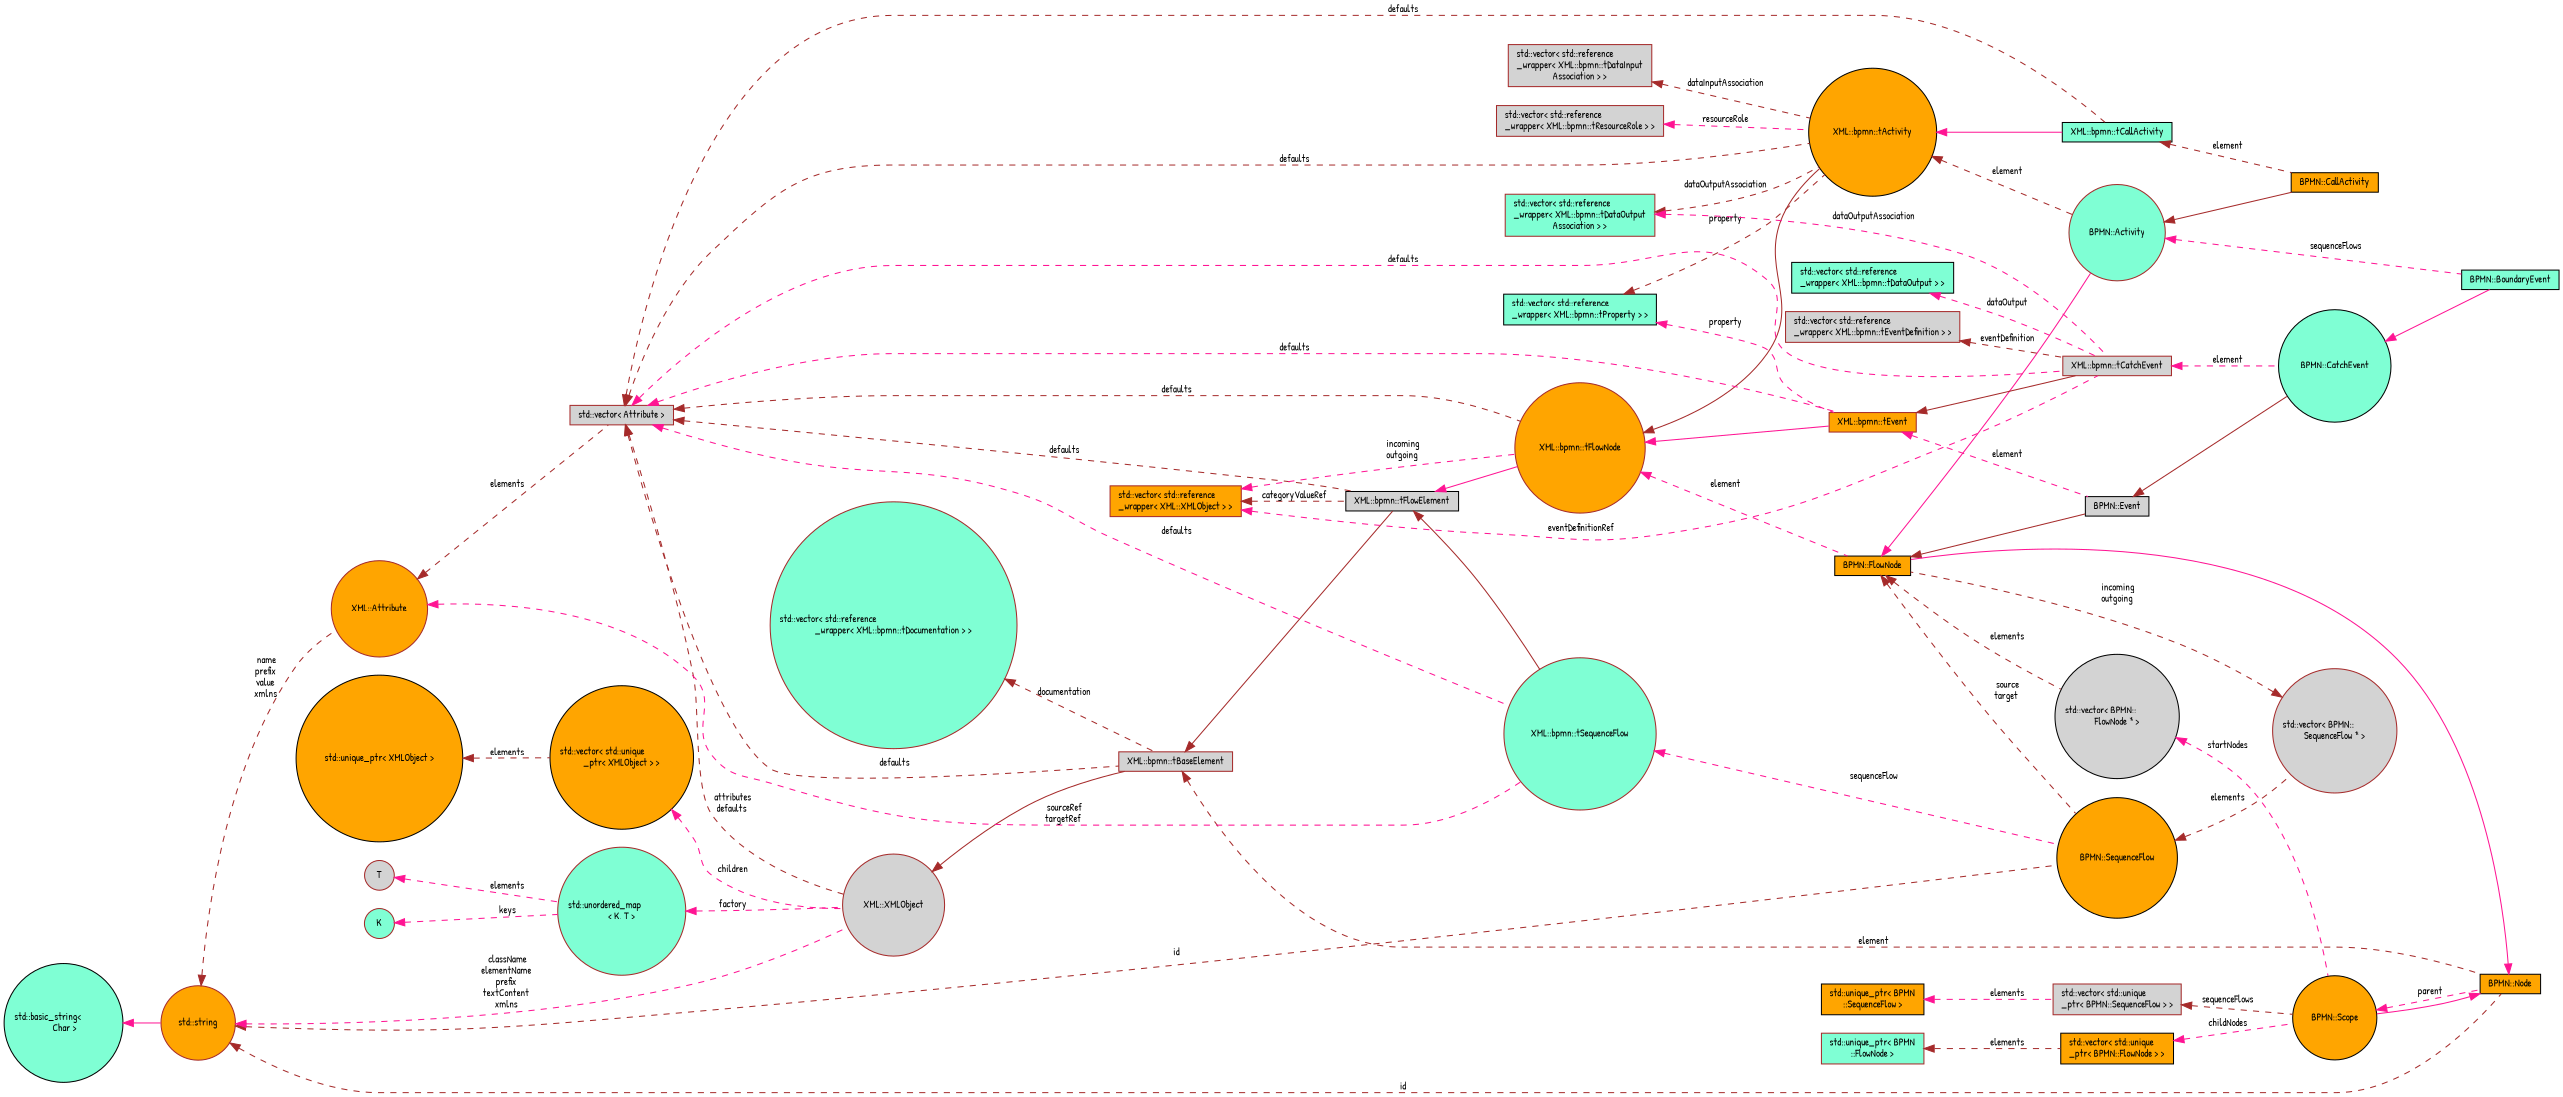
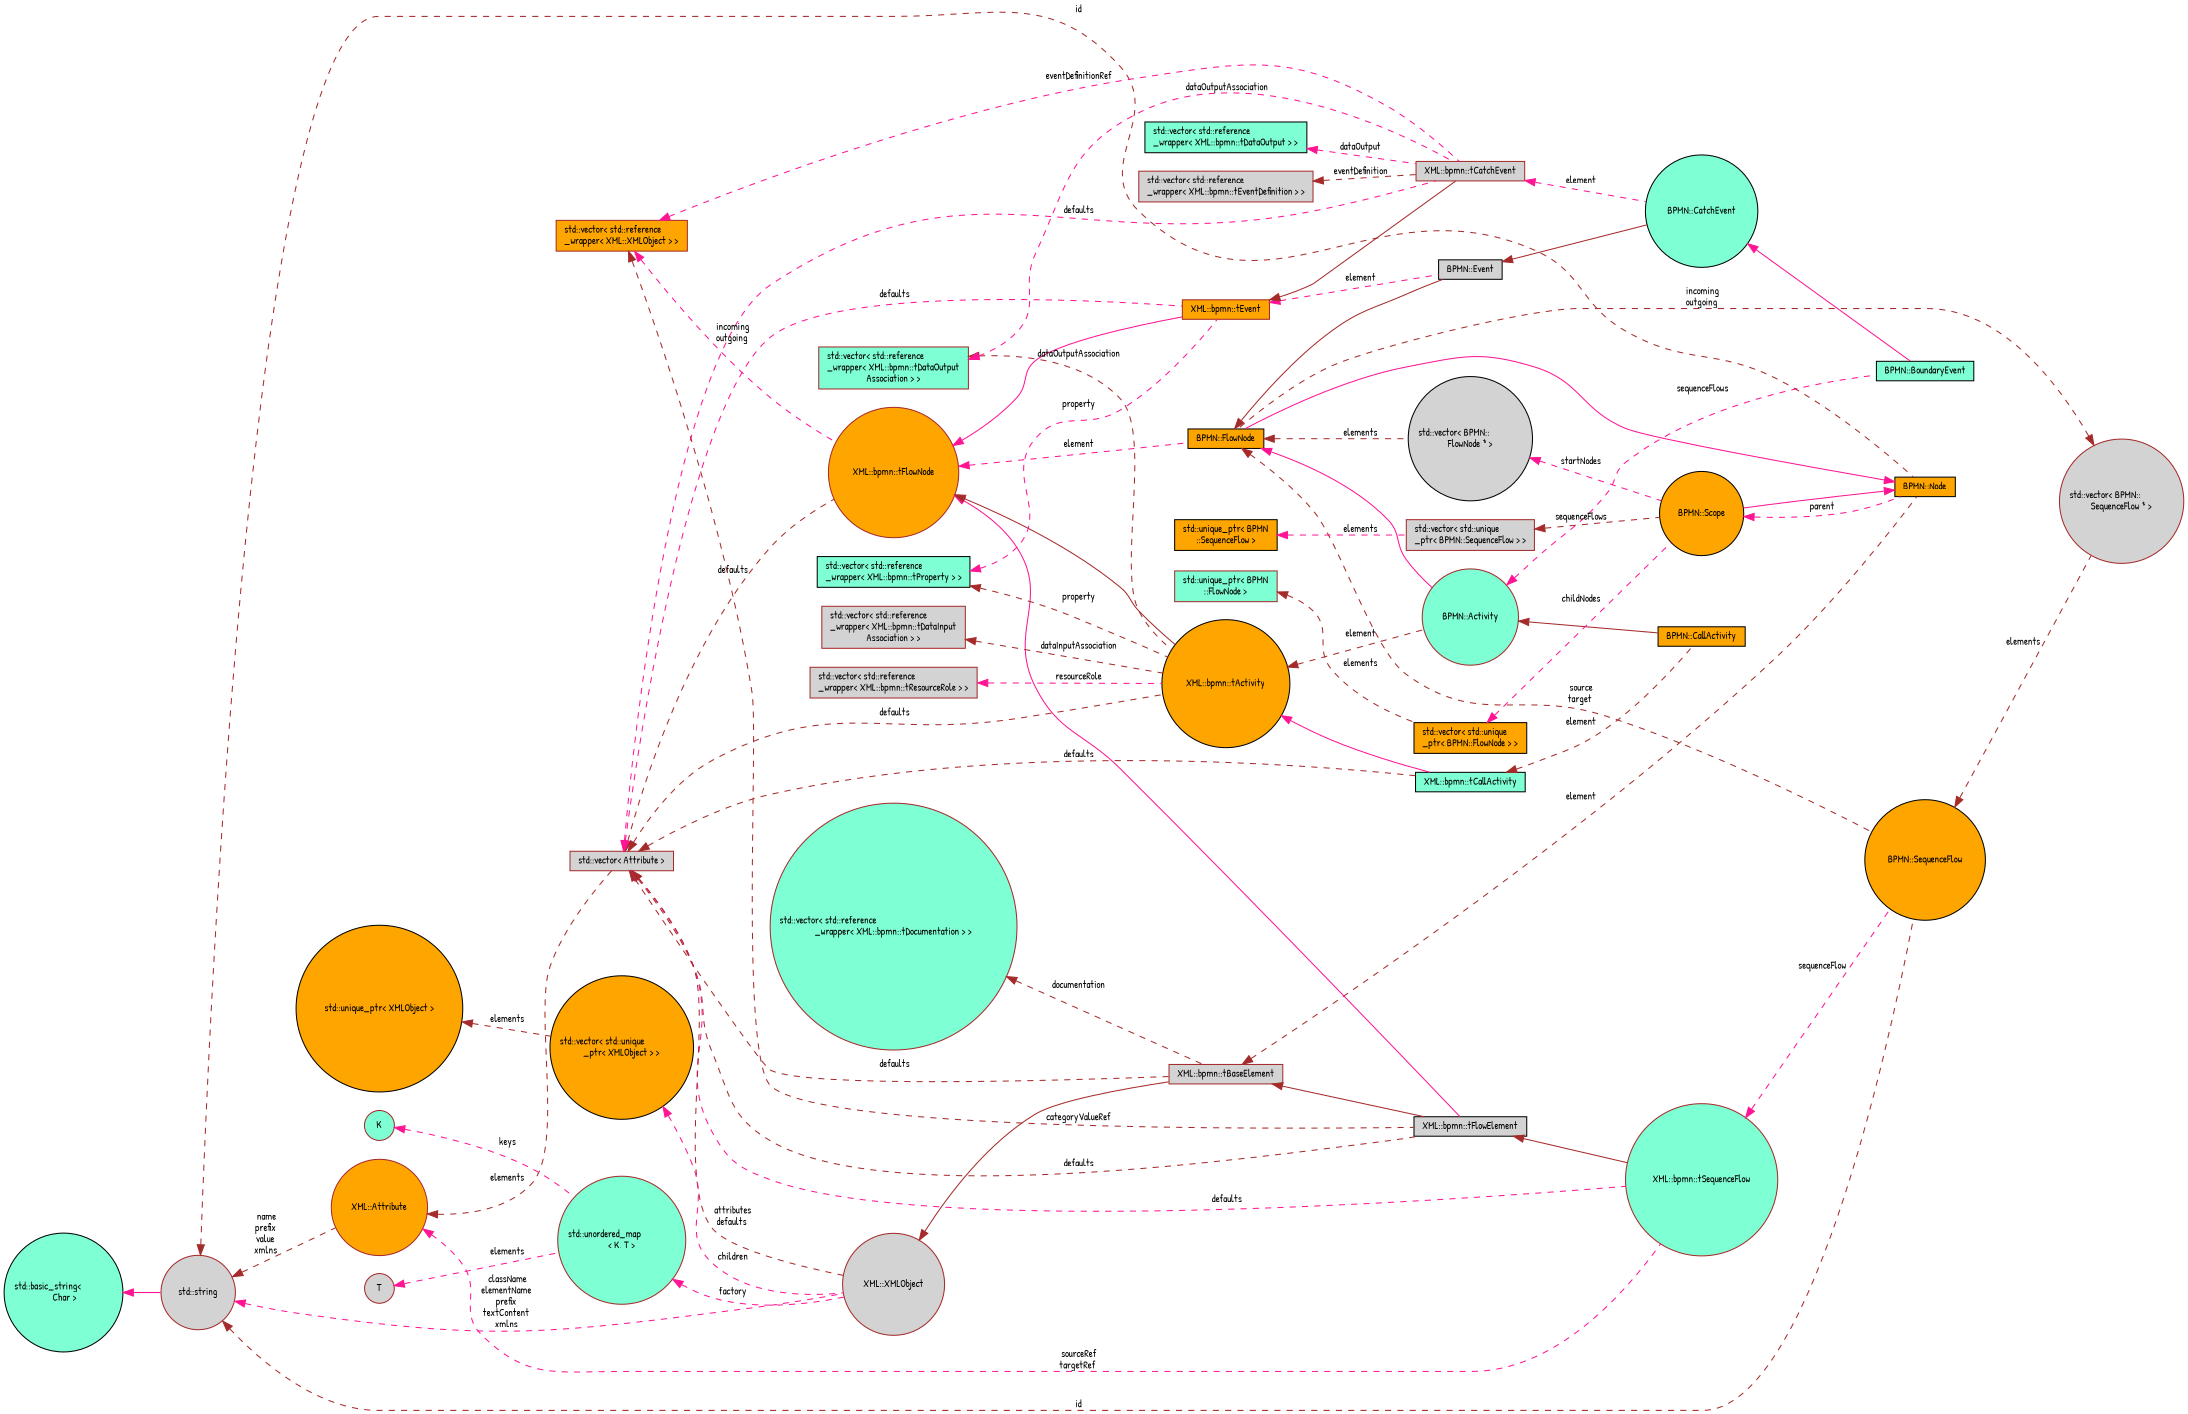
edge "XML::bpmn::tFlowNode" -> "XML::bpmn::tFlowElement": reversed
node "std::string": fillcolor orange -> lightgrey
